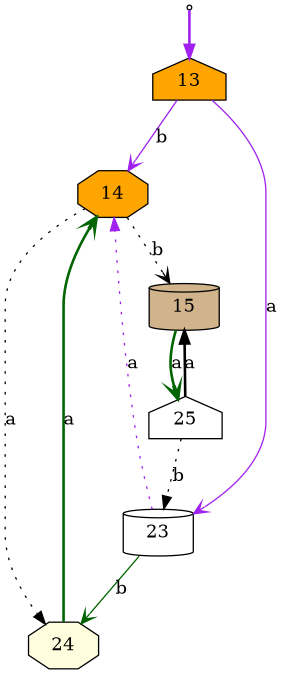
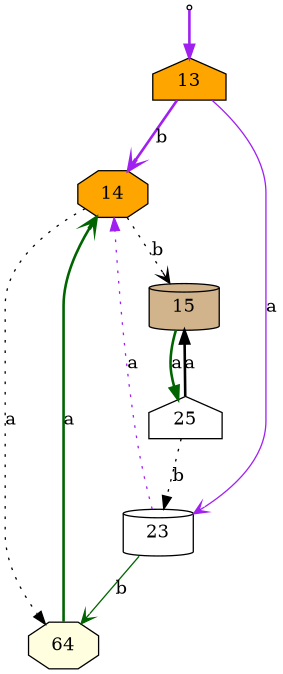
edge "13" -> "14": style solid -> bold
edge "15" -> "25": arrowhead vee -> normal
node "24": label "24" -> "64"
